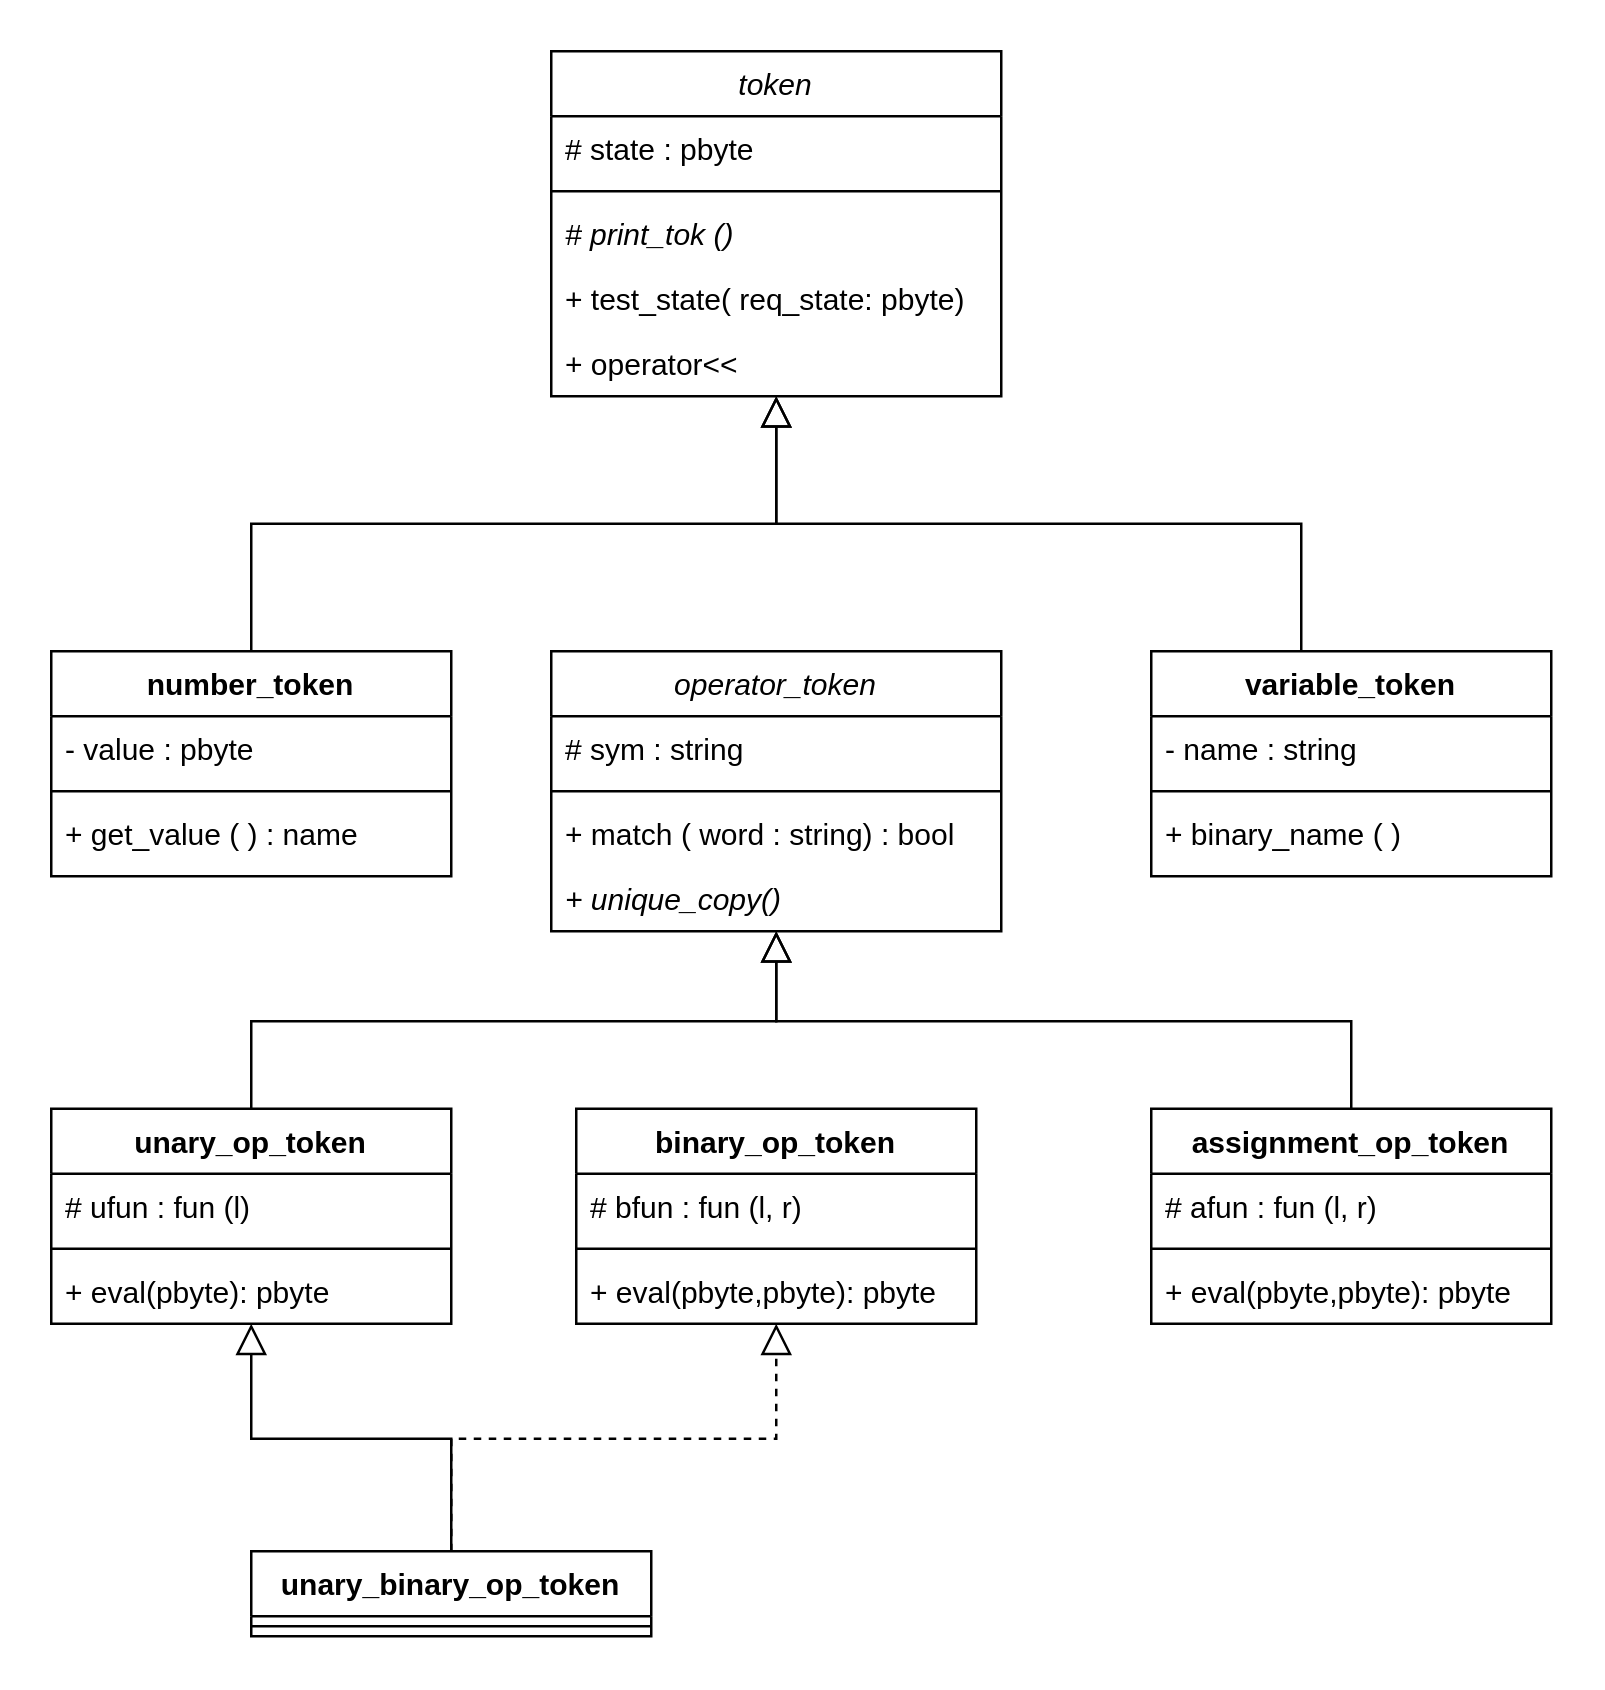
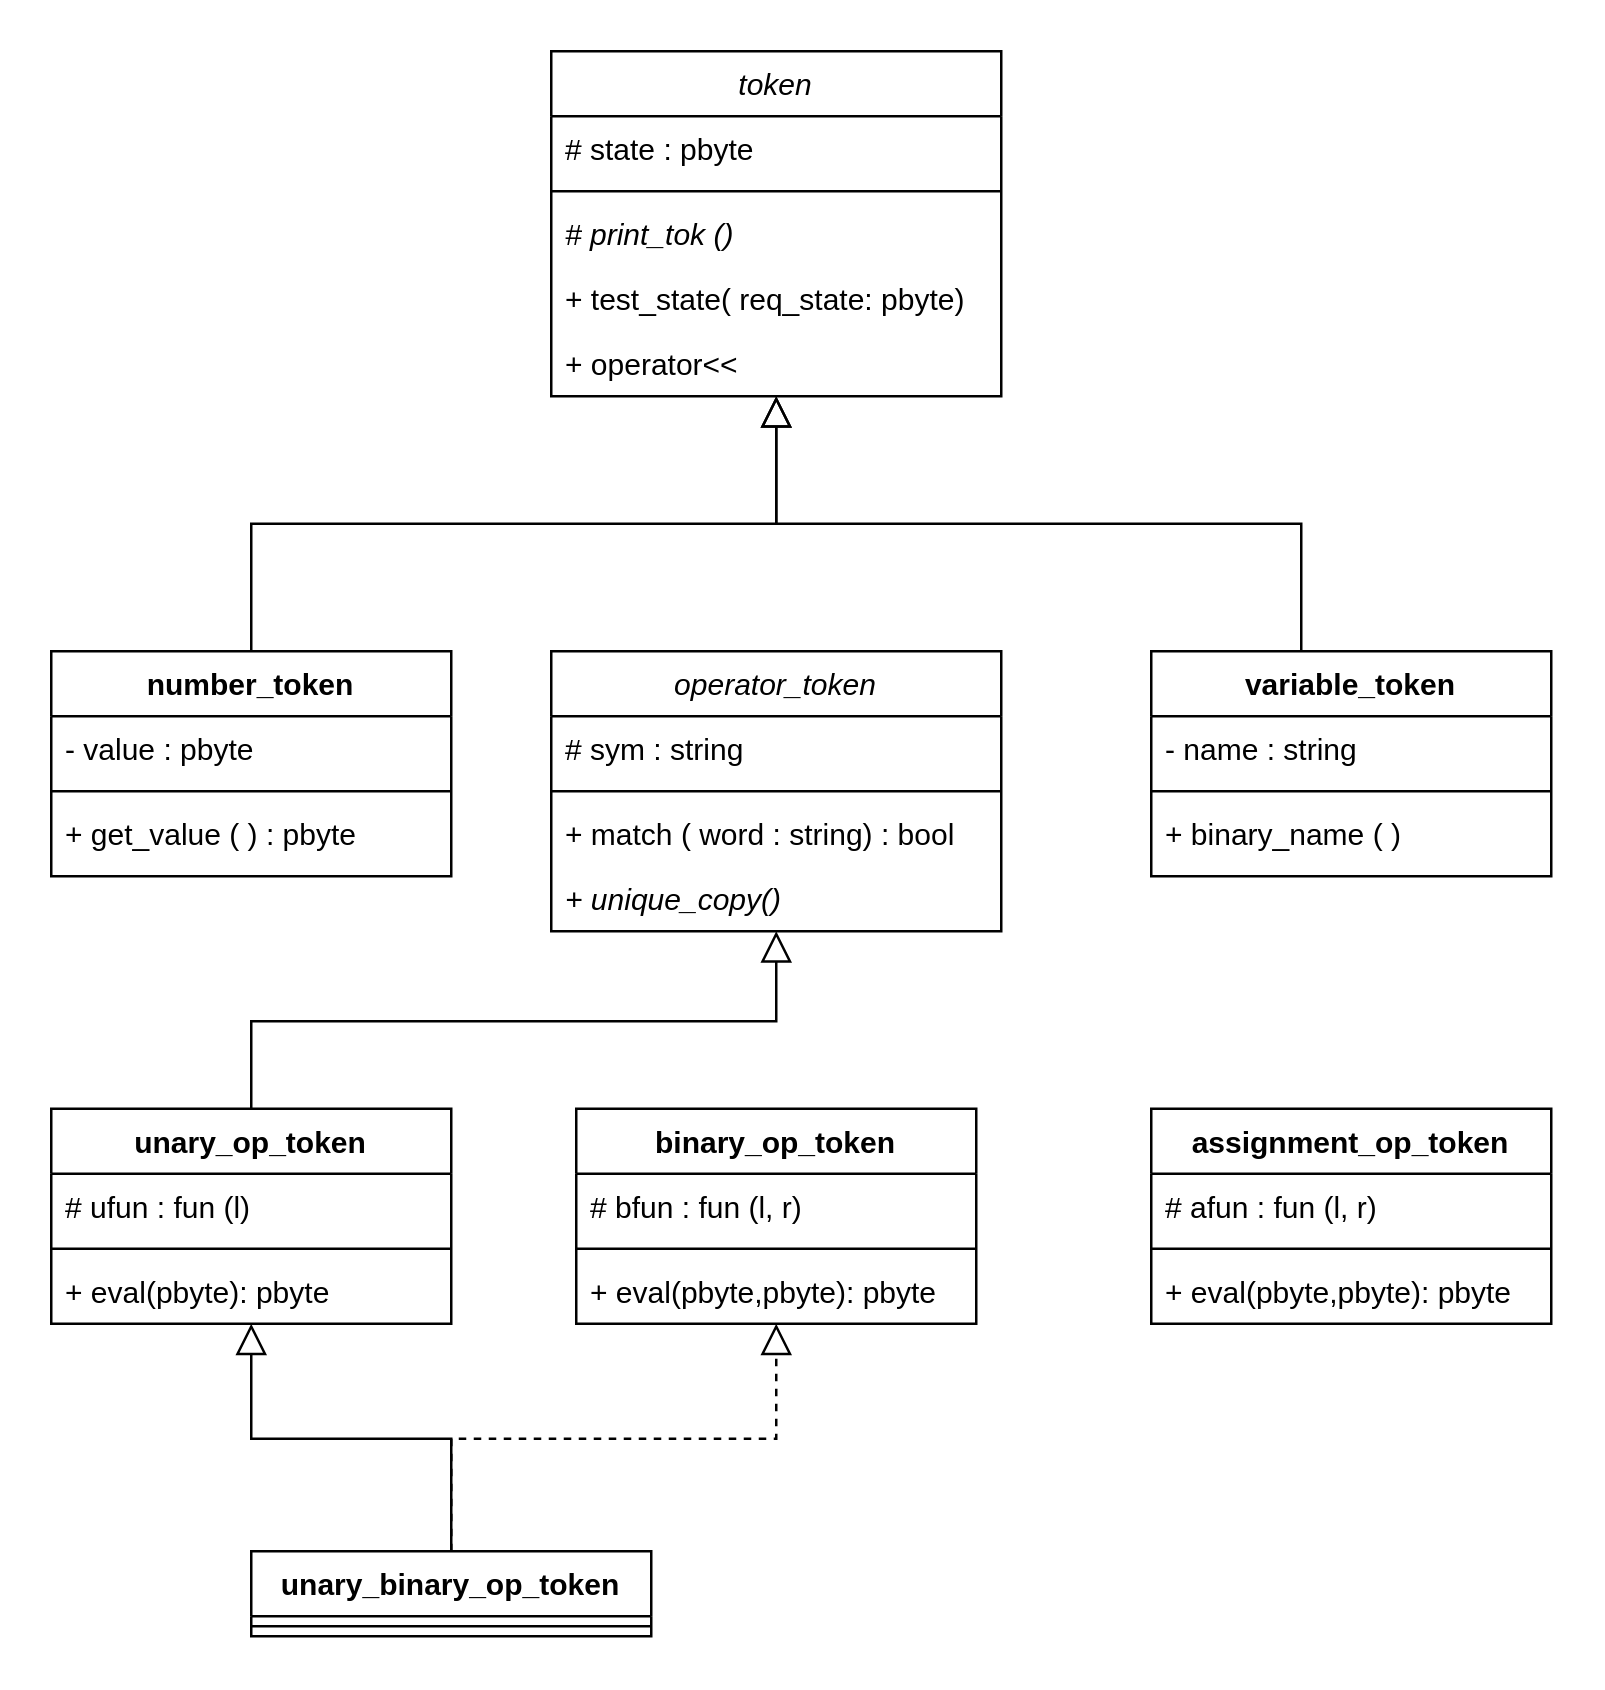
node "+ get_value ( ) : name": label "+ get_value ( ) : name" -> "+ get_value ( ) : pbyte"
edge "assignment_op_token" -> "operator_token": removed
